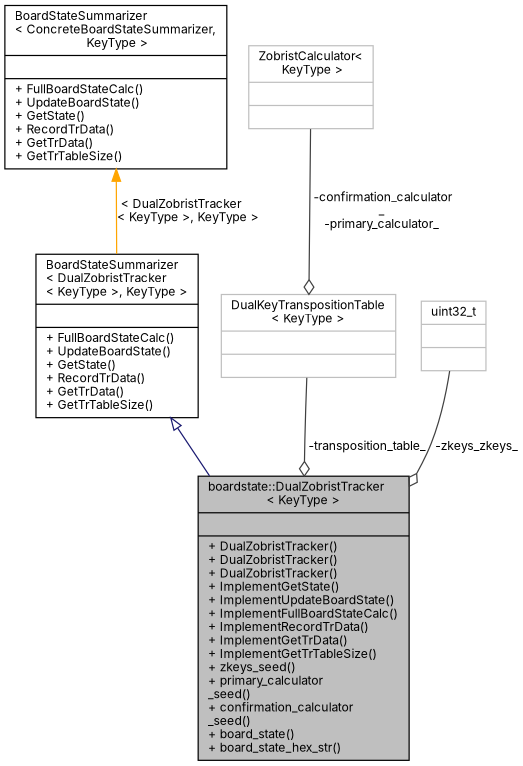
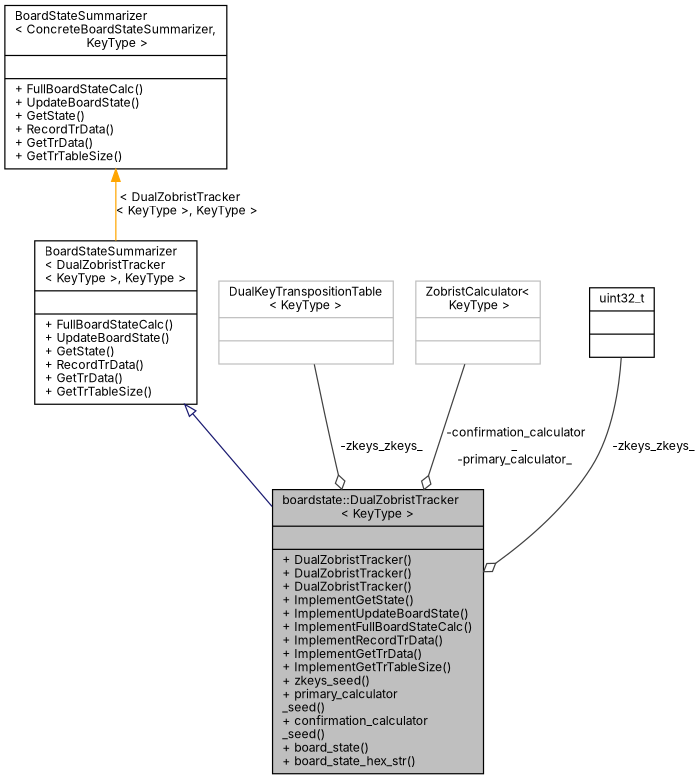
edge "ZobristCalculator<" -> "DualKeyTranspositionTable": now "ZobristCalculator<" -> "boardstate::DualZobristTracker"
node "uint32_t": color grey75 -> black
edge "DualKeyTranspositionTable" -> "boardstate::DualZobristTracker": label " -transposition_table_" -> " -zkeys_zkeys_"
